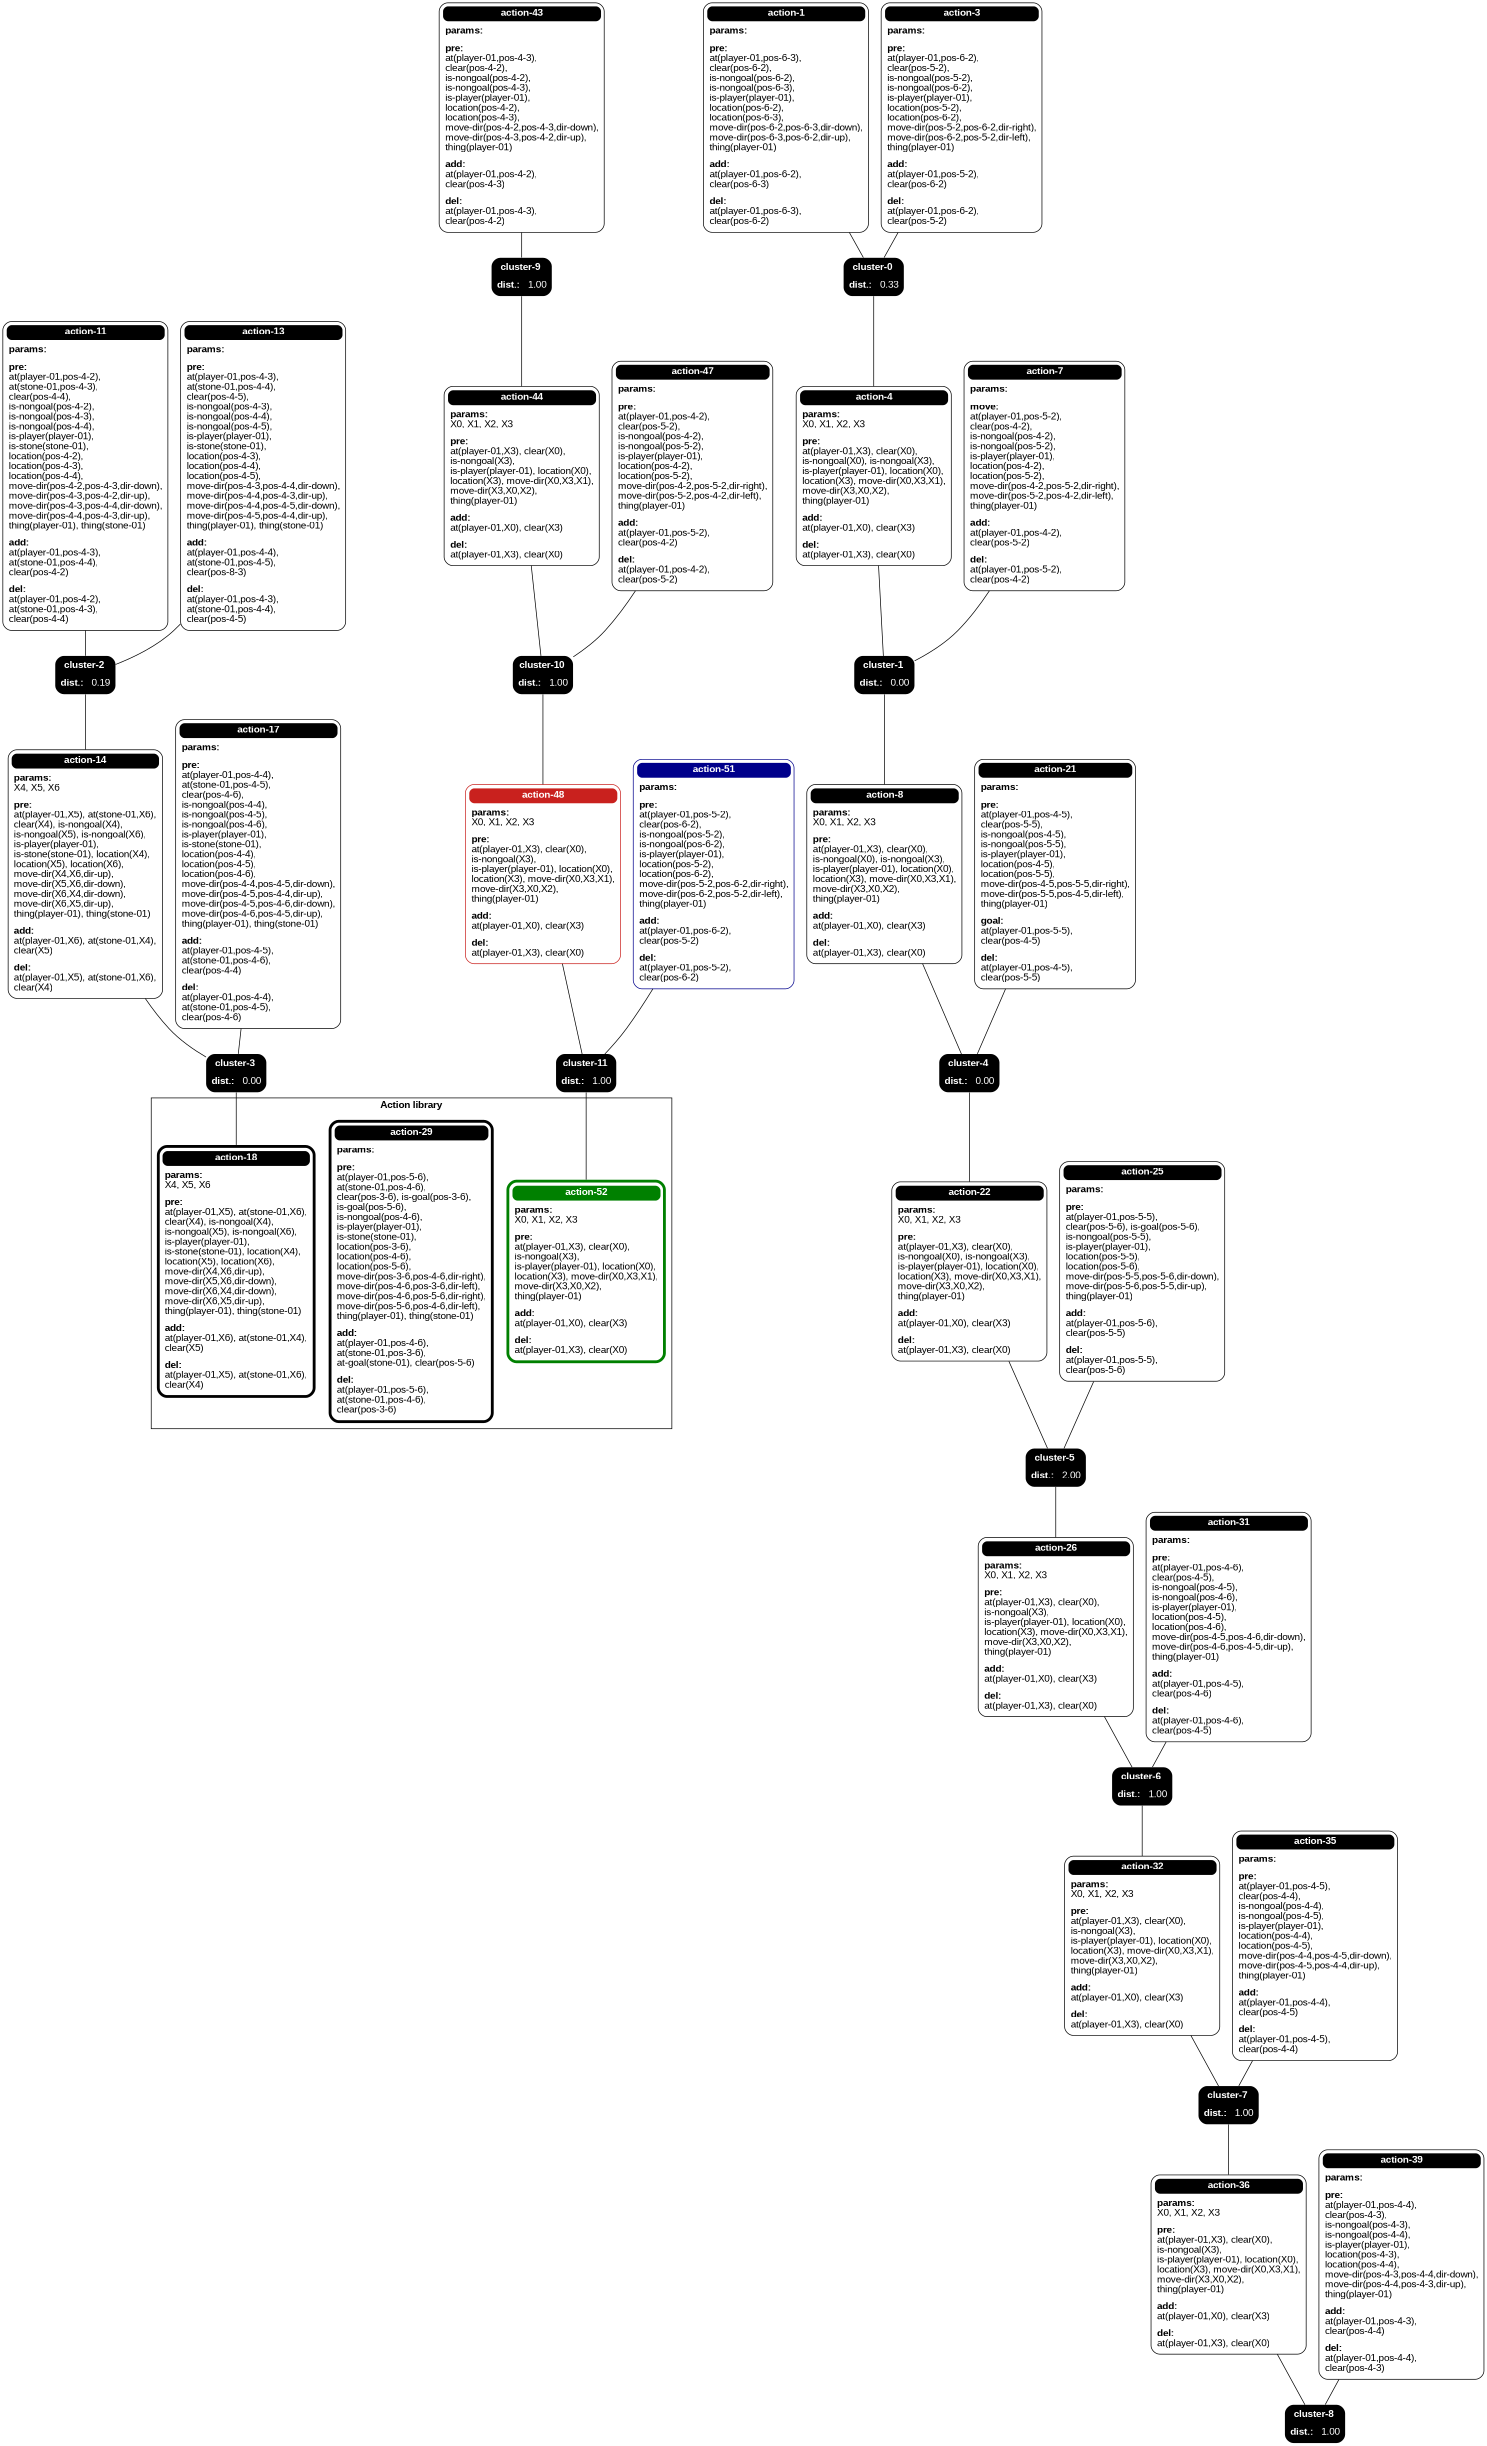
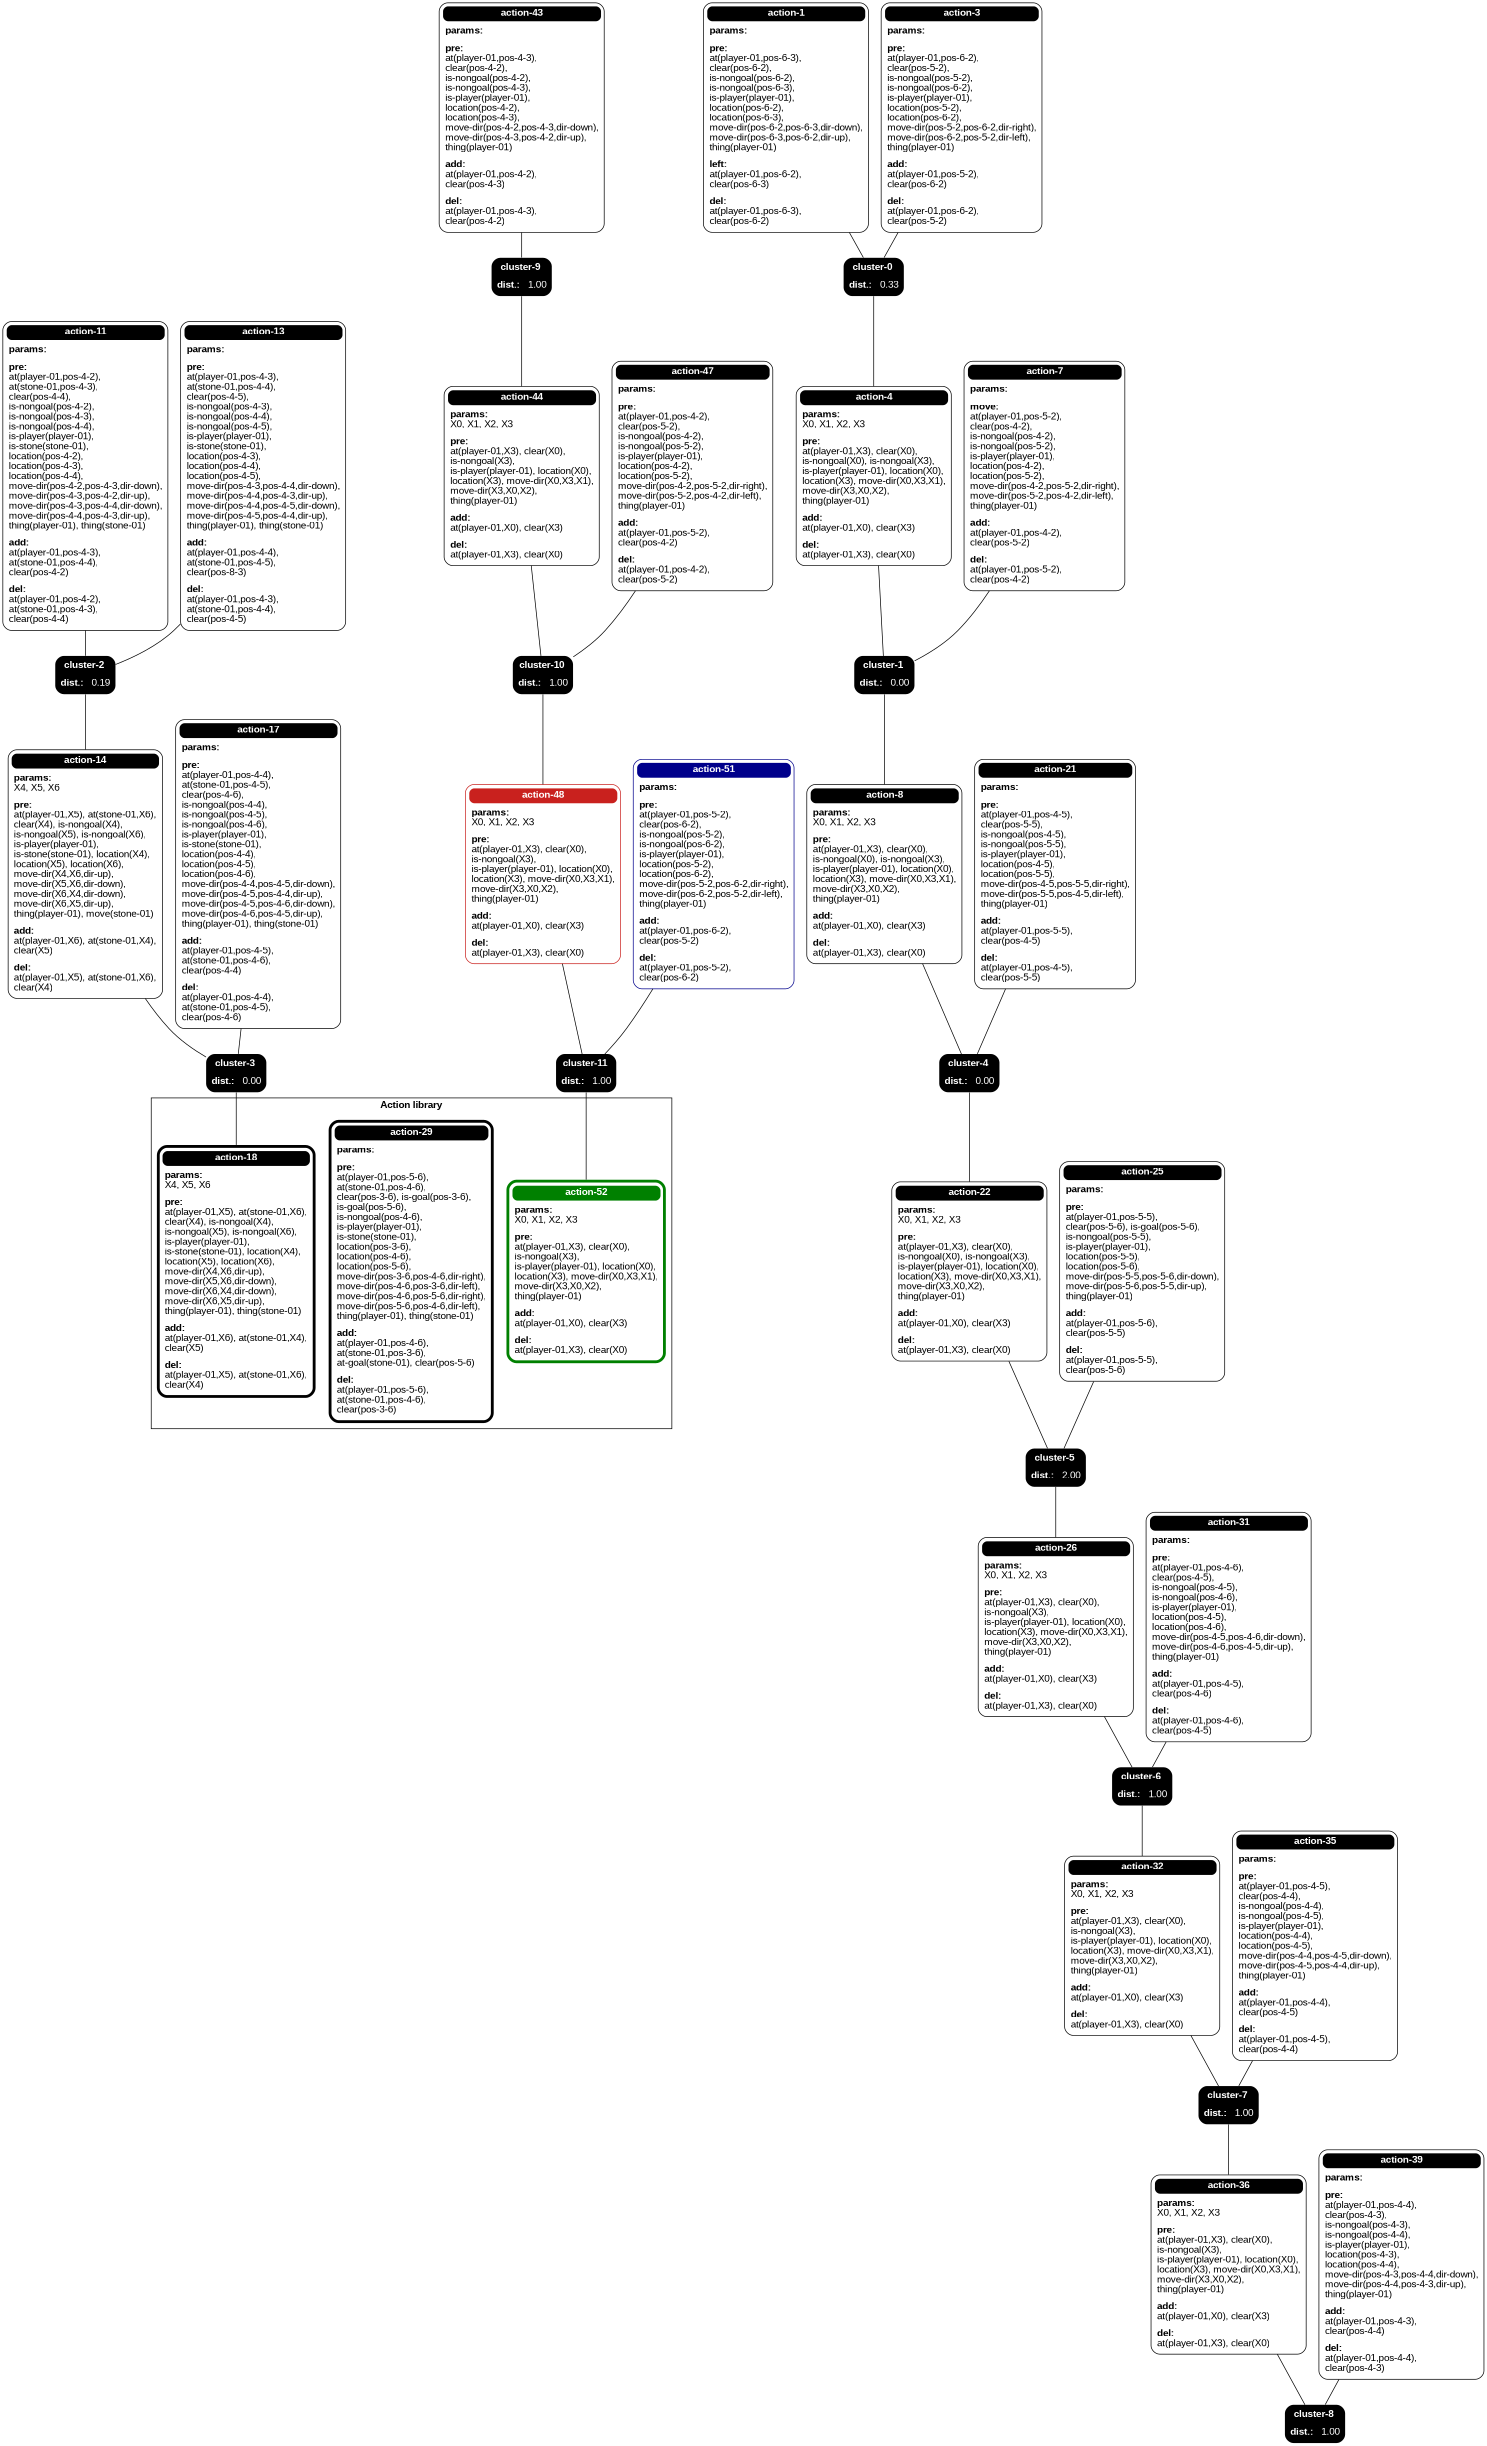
node "action-1": text "add:" -> "left:"
node "action-14": text "thing(player-01), thing(stone-01)" -> "thing(player-01), move(stone-01)"
node "action-21": text "goal:" -> "add:"
